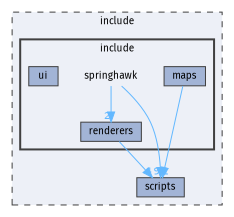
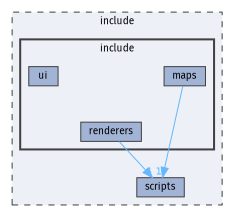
node "springhawk": removed
